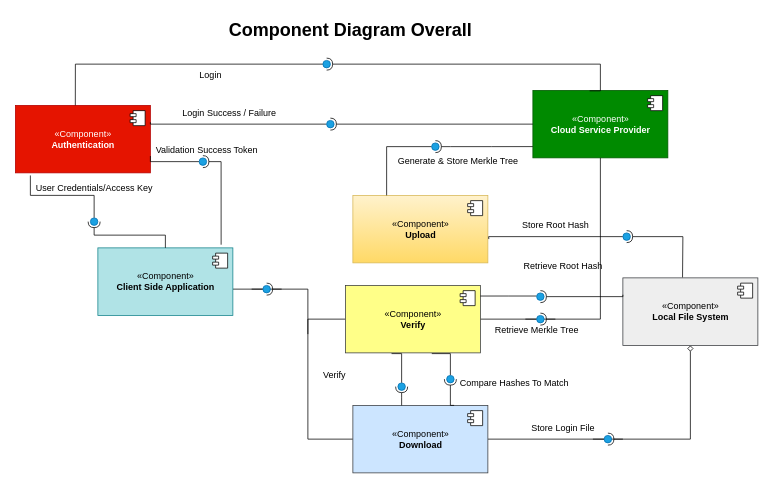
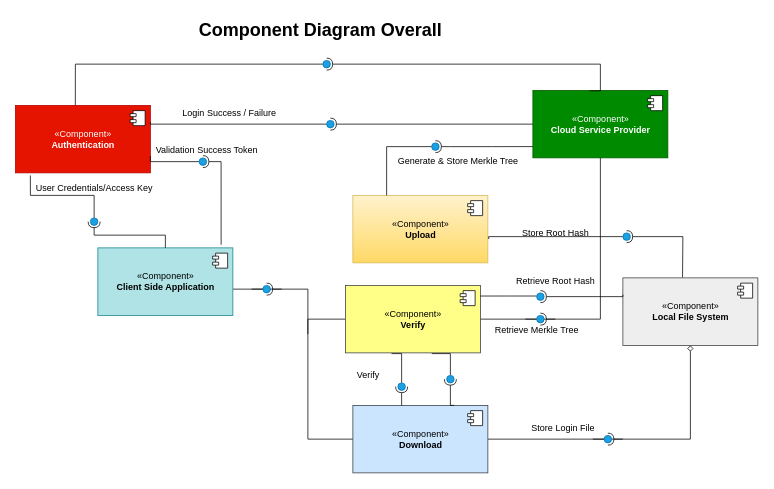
node "Component Diagram Overall": moved (357, 30) -> (327, 30)
node "Login": removed
node "Store Root Hash": moved (555, 225) -> (555, 233)
node "Retrieve Root Hash": moved (563, 267) -> (555, 282)
node "Verify": moved (334, 375) -> (368, 375)
node "Compare Hashes To Match": removed
